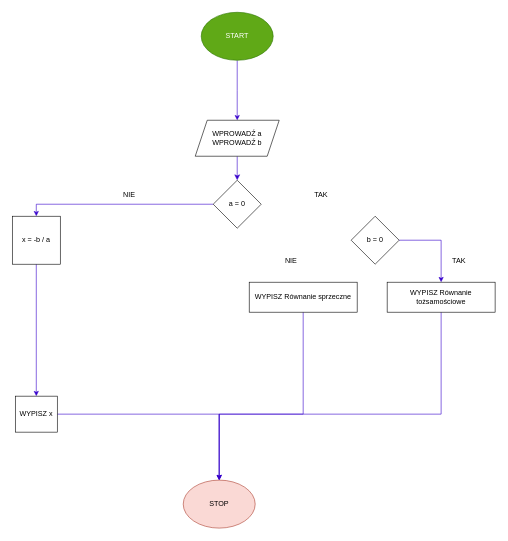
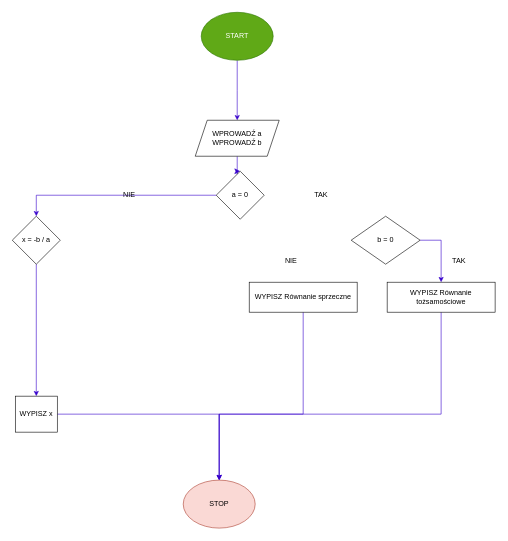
node "a = 0": moved (237, 204) -> (240, 195)
node "x = -b / a": shape rectangle -> diamond
node "b = 0": size 48x48 -> 69x48
